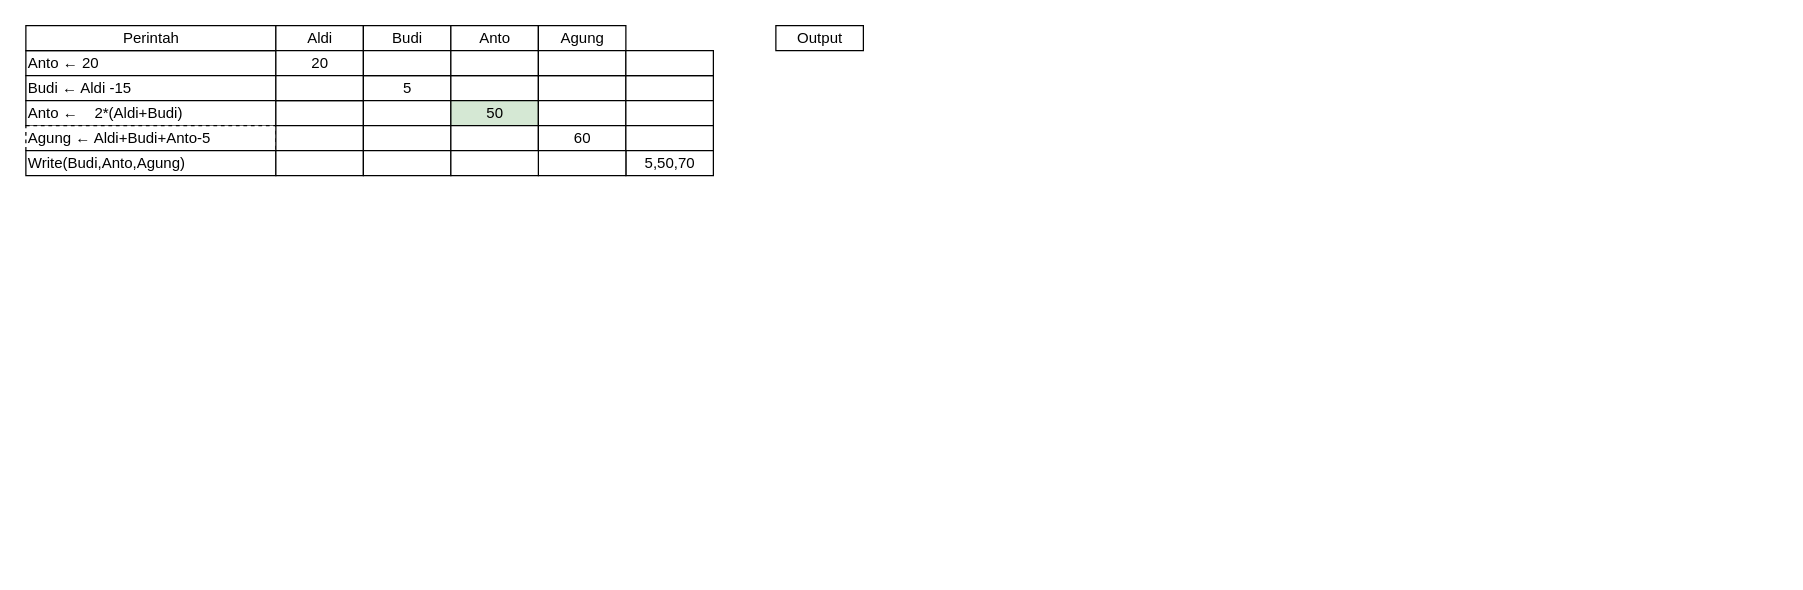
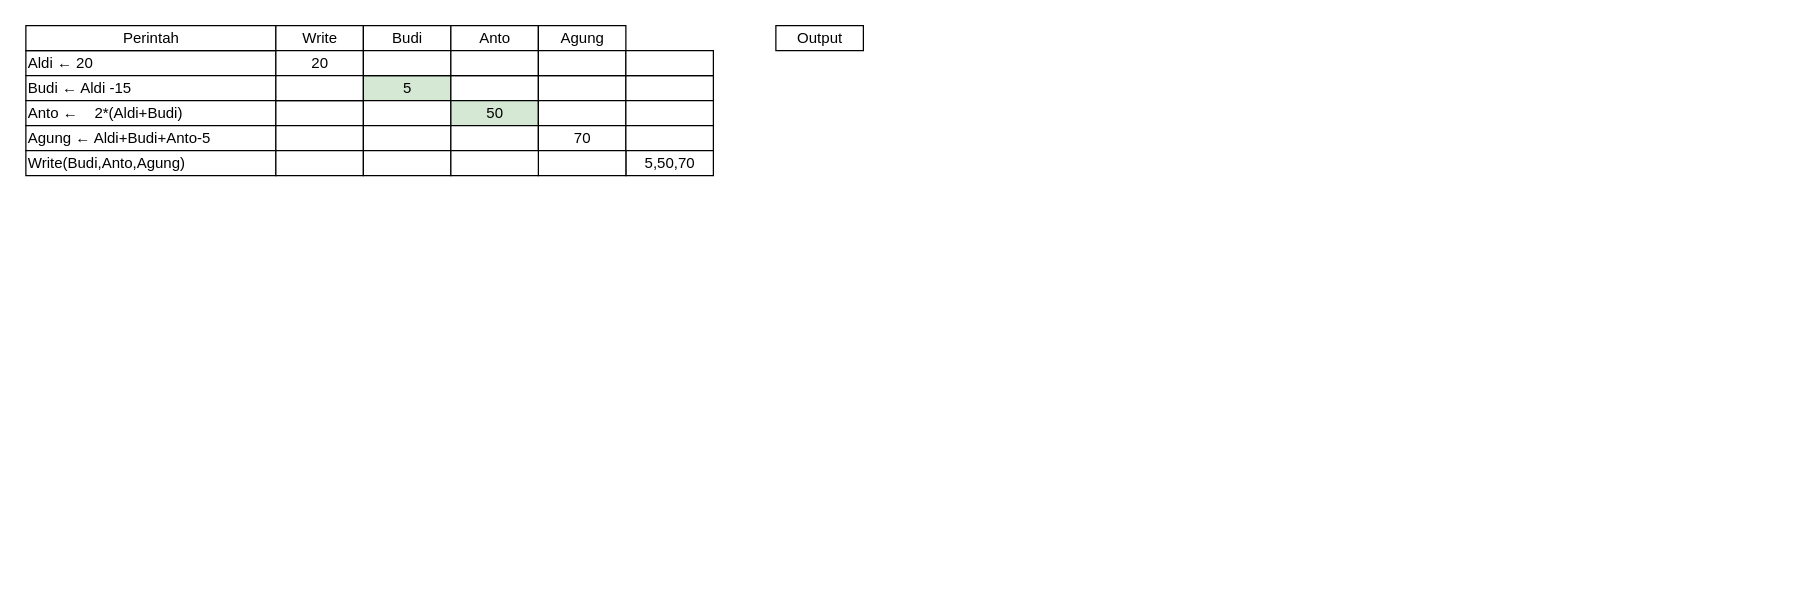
node "Aldi": label "Aldi" -> "Write"
node "Anto ← 20": label "Anto ← 20" -> "Aldi ← 20"
node "5": fillcolor #ffffff -> #d5e8d4
node "Agung ← Aldi+Budi+Anto-5": style dashed -> solid
node "60": label "60" -> "70"
